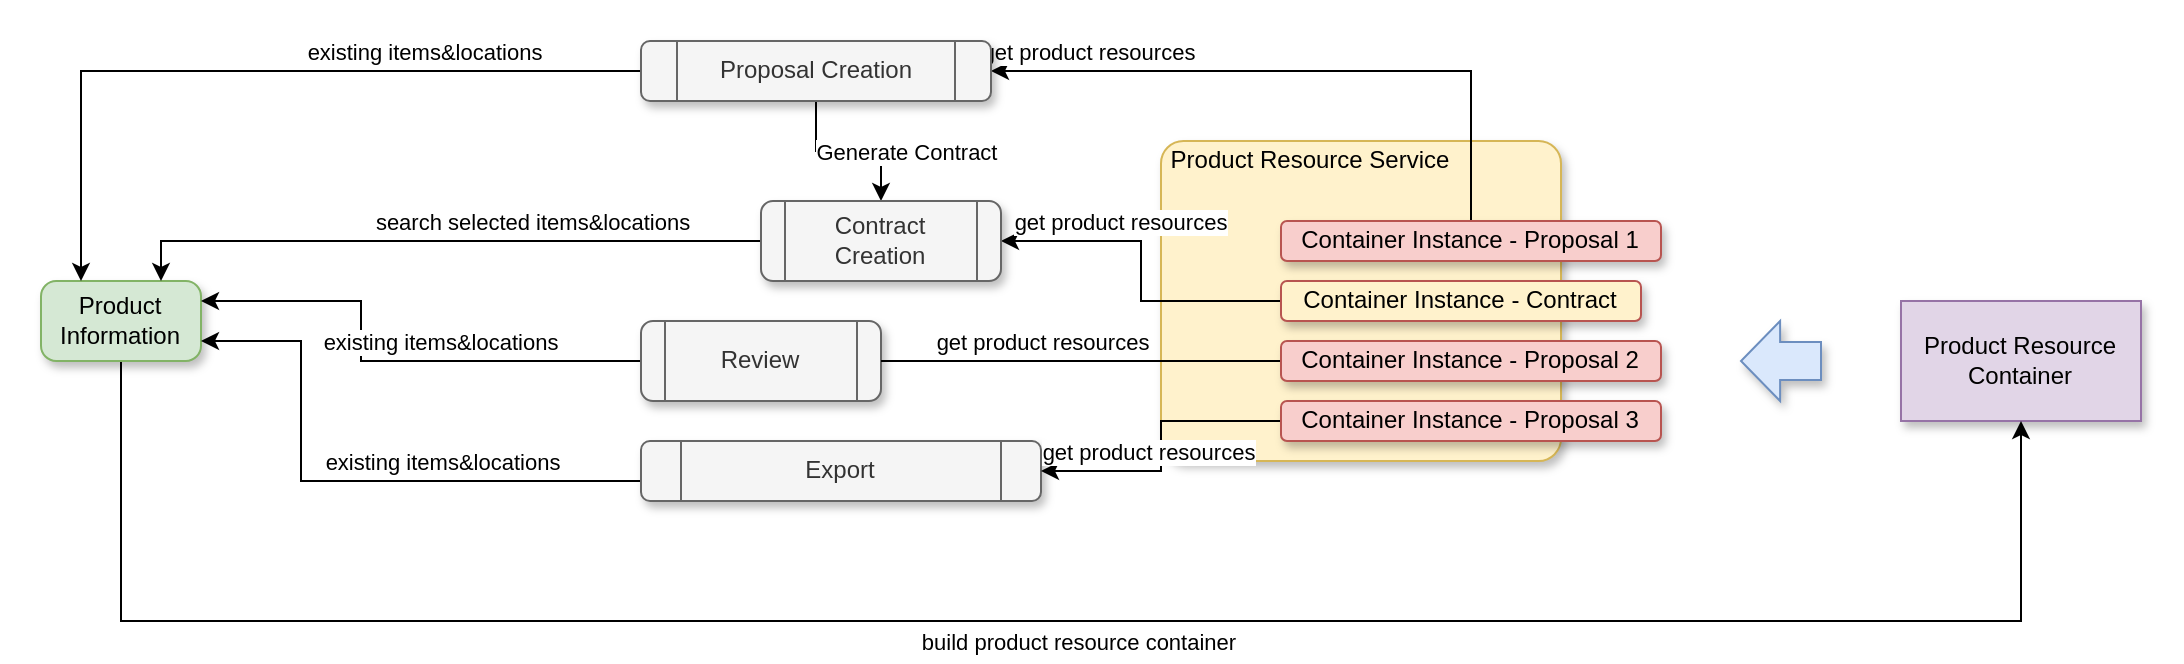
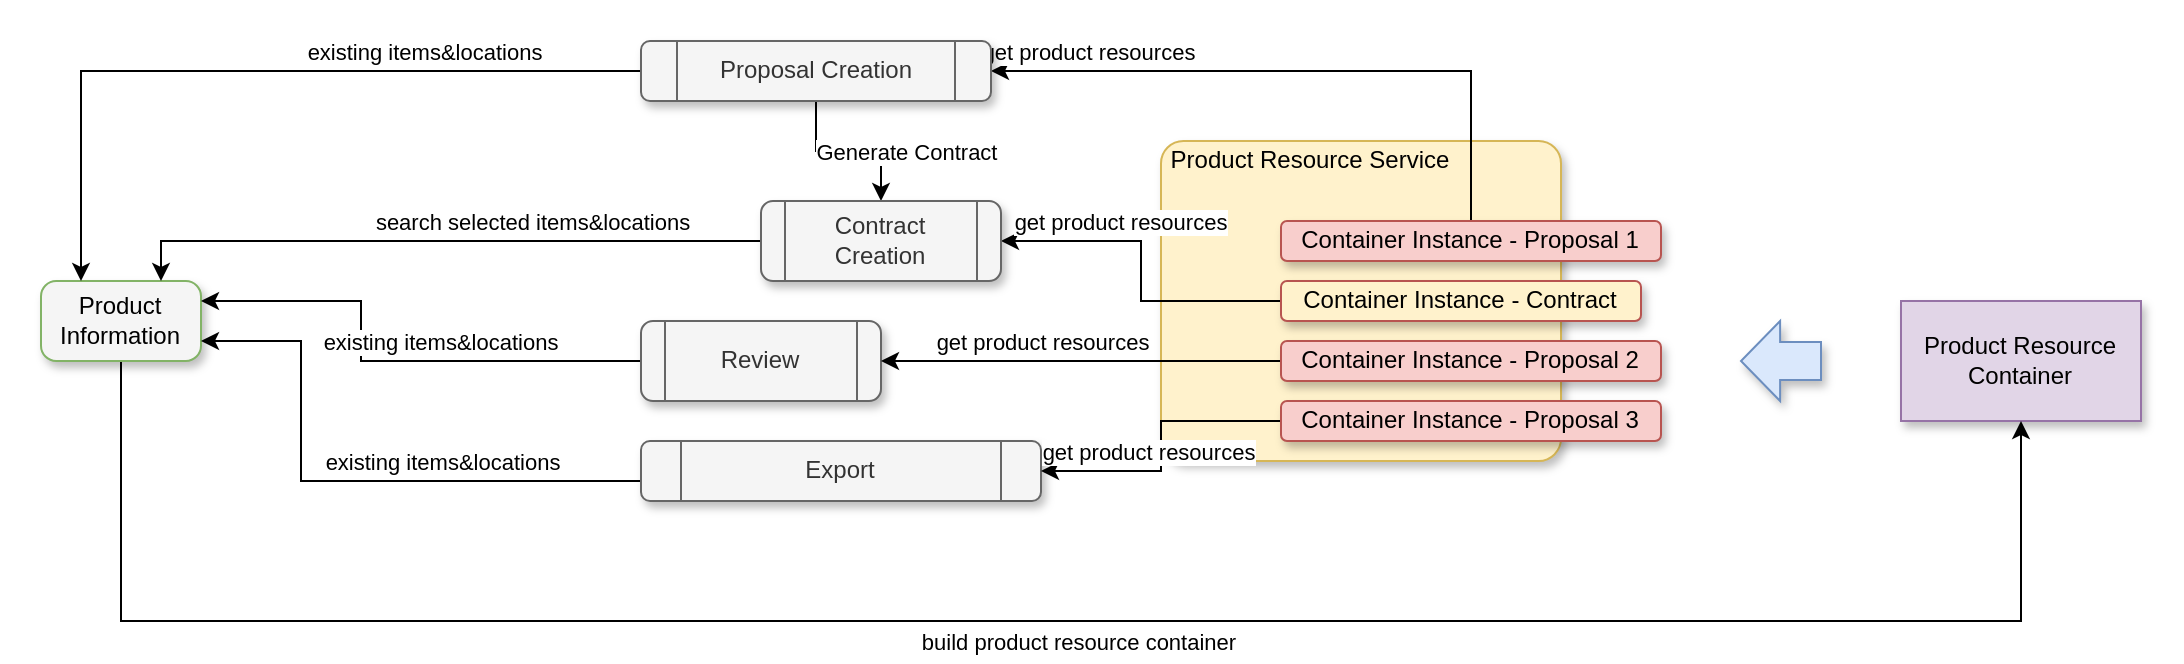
node "Product Information": fillcolor #d5e8d4 -> #f5f5f5
edge "Review" -- "Container Instance - Proposal 2": arrowhead none -> classic
